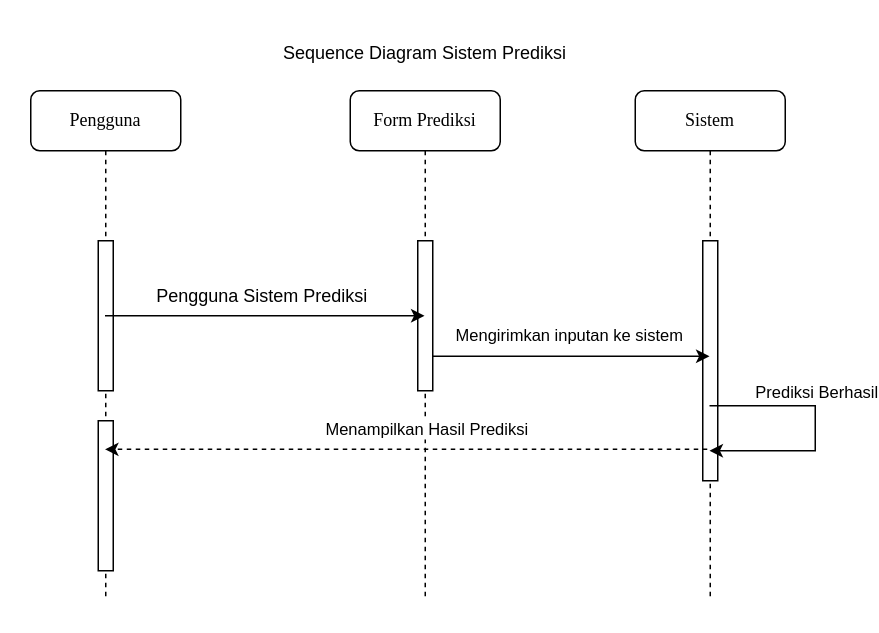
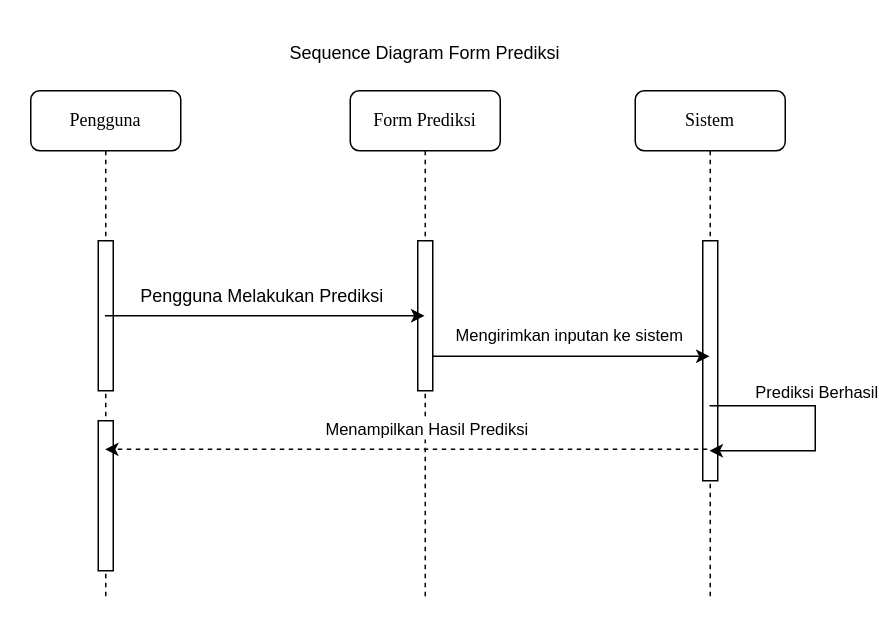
node "Sequence Diagram Sistem Prediksi": label "Sequence Diagram Sistem Prediksi" -> "Sequence Diagram Form Prediksi"
node "Pengguna Sistem Prediksi": label "Pengguna Sistem Prediksi" -> "Pengguna Melakukan Prediksi"
